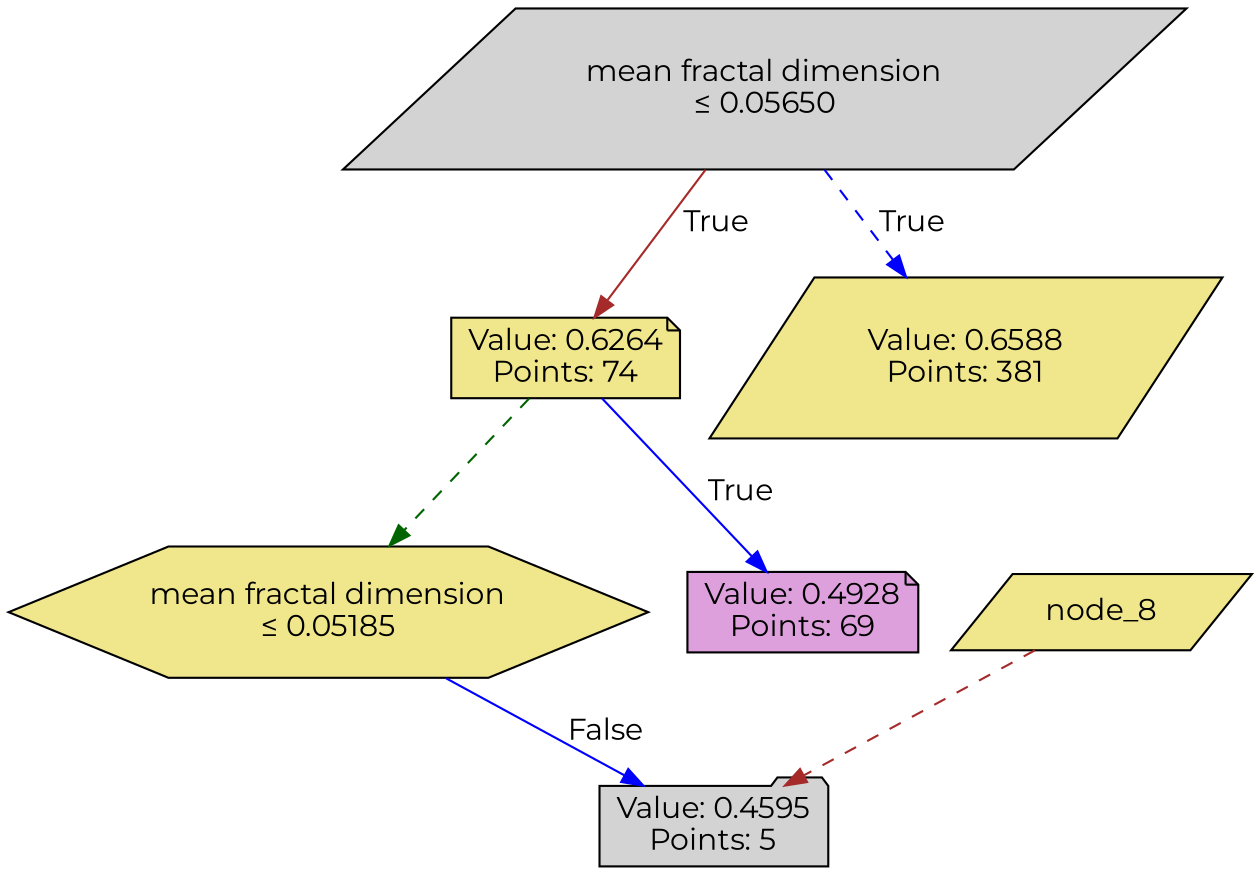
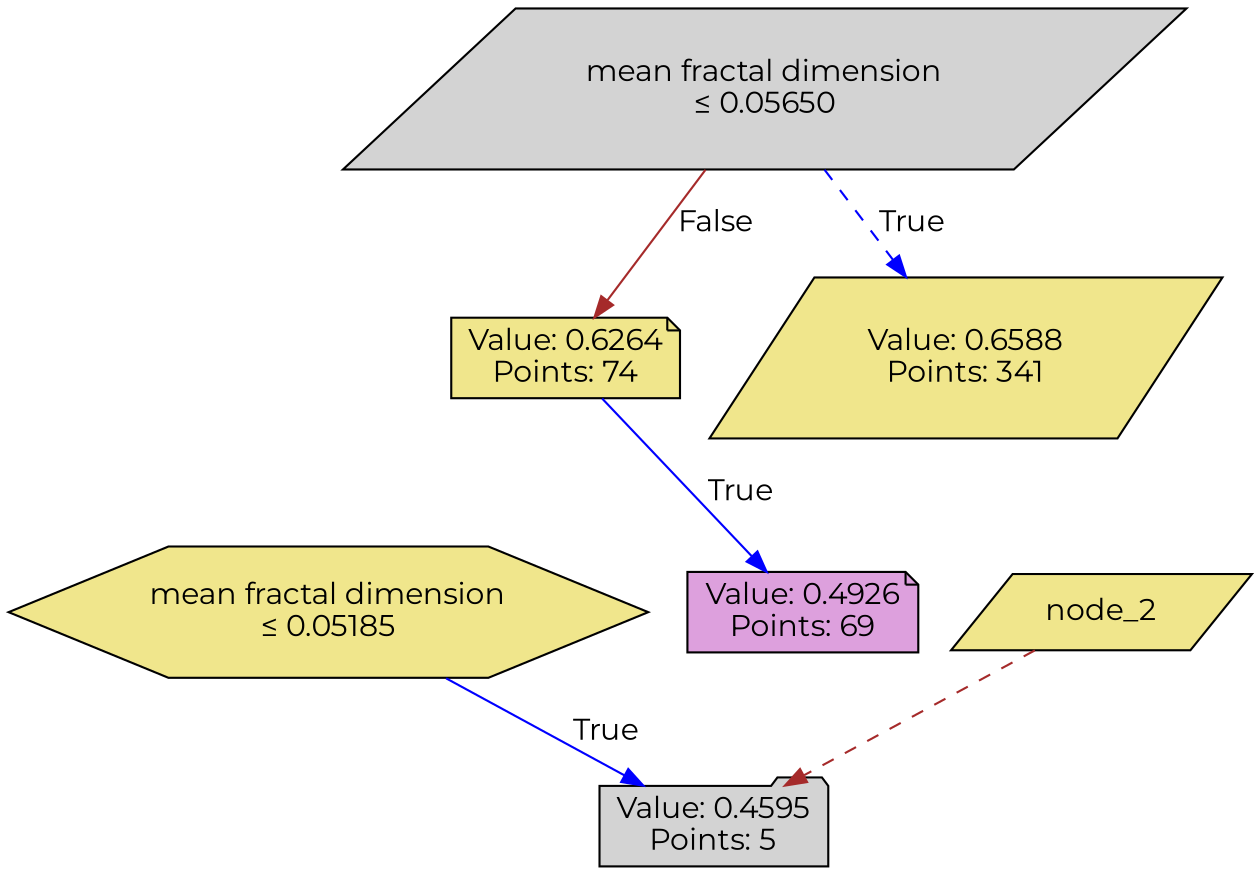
edge "mean fractal dimension ≤ 0.05650" -> "Value: 0.6264 Points: 74": label "True" -> "False"
node "Value: 0.6588 Points: 381": label "Value: 0.6588 Points: 381" -> "Value: 0.6588 Points: 341"
edge "Value: 0.6264 Points: 74" -> "mean fractal dimension ≤ 0.05185": removed
node "Value: 0.4928 Points: 69": label "Value: 0.4928 Points: 69" -> "Value: 0.4926 Points: 69"
node "node_8": label "node_8" -> "node_2"
edge "mean fractal dimension ≤ 0.05185" -> "Value: 0.4595 Points: 5": label "False" -> "True"
